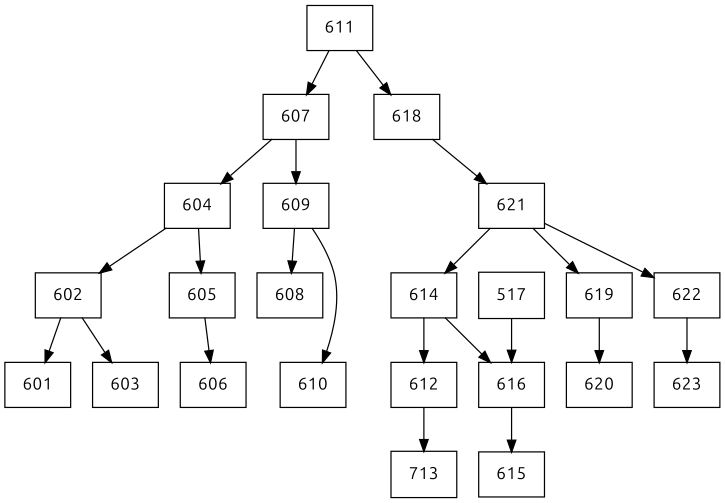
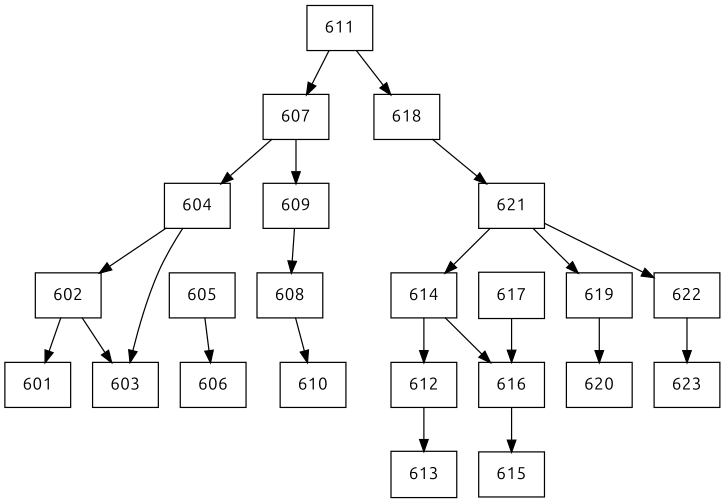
edge "604" -> "605": now "604" -> "603"
edge "609" -> "610": now "608" -> "610"
node "517": label "517" -> "617"
node "713": label "713" -> "613"
